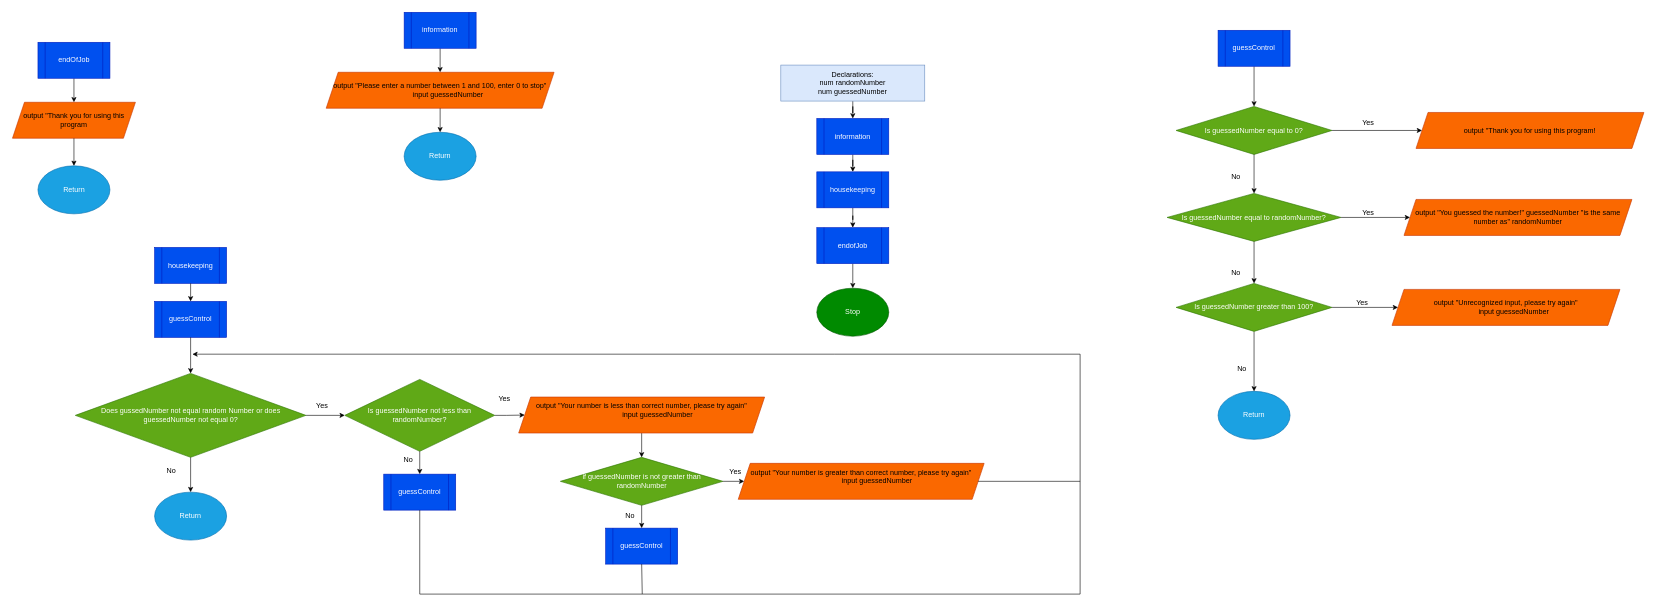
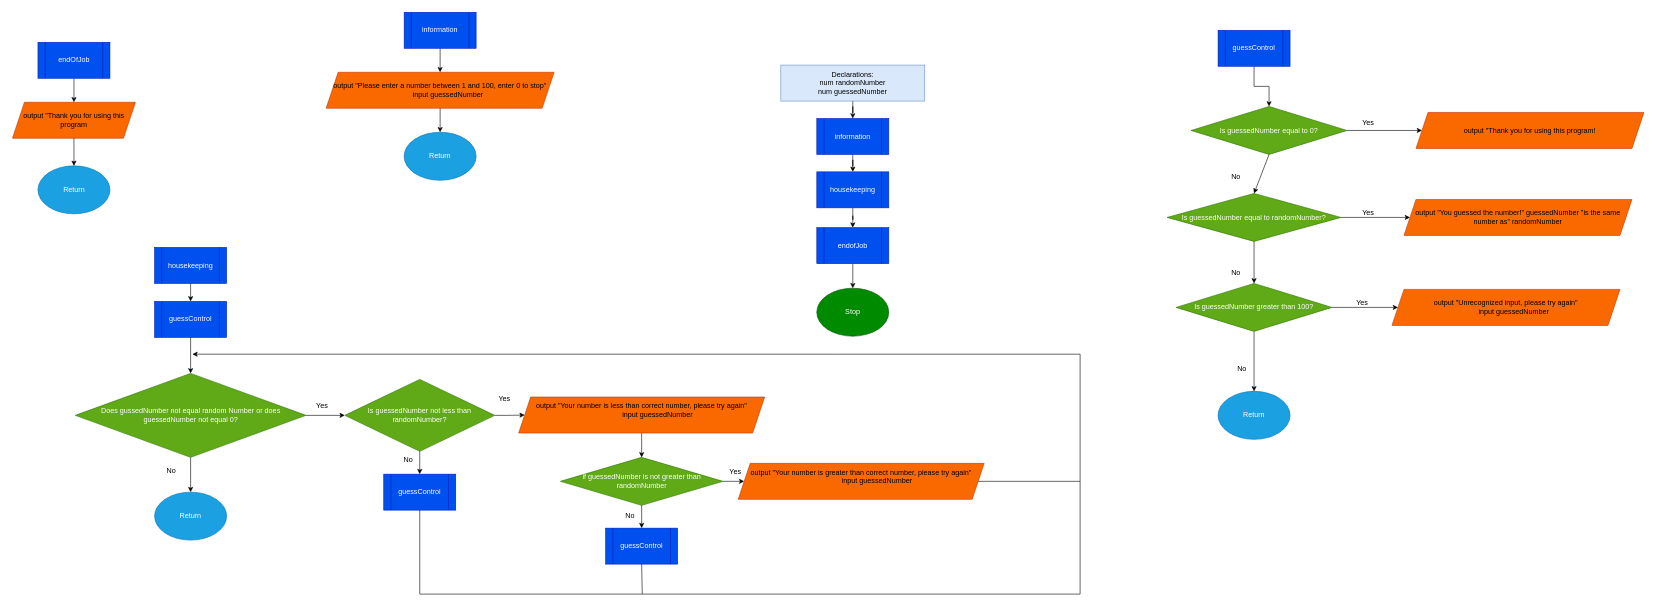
node "Is guessedNumber equal to 0?": moved (1254, 131) -> (1269, 131)
